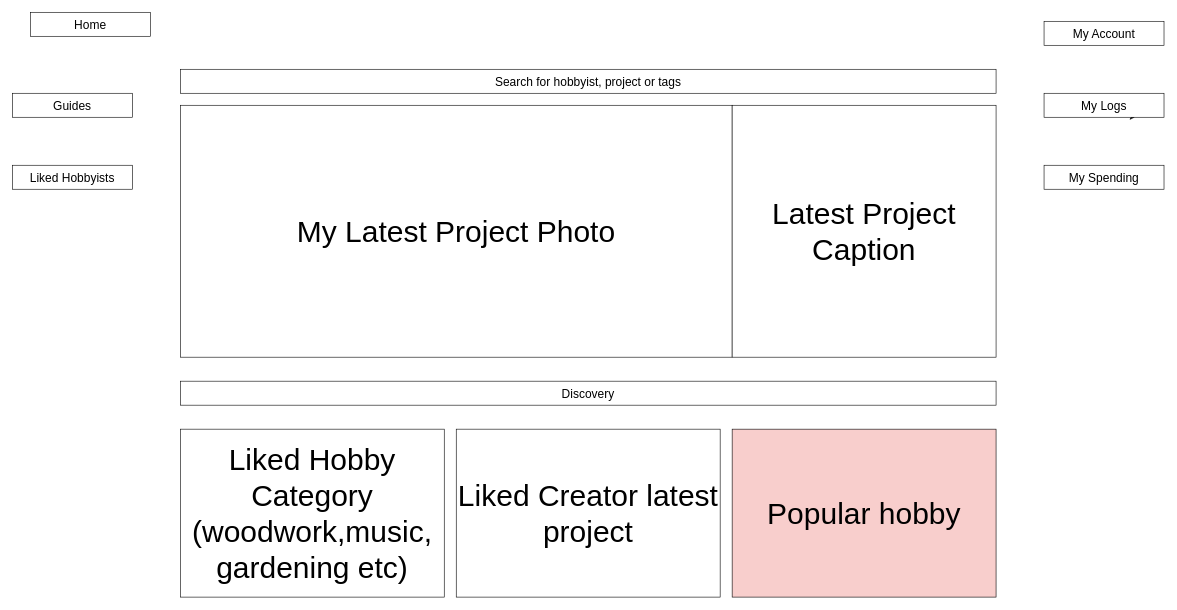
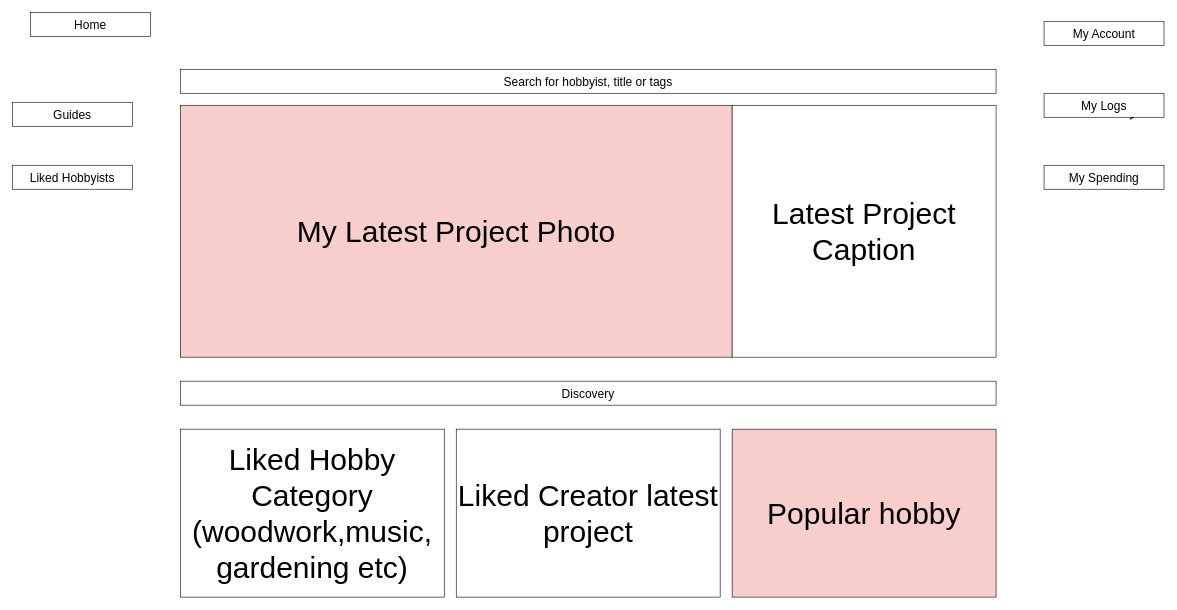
node "Search for hobbyist, project or tags": label "Search for hobbyist, project or tags" -> "Search for hobbyist, title or tags"
node "Guides": moved (72, 105) -> (72, 114)
node "My Latest Project Photo": fillcolor #ffffff -> #f8cecc
